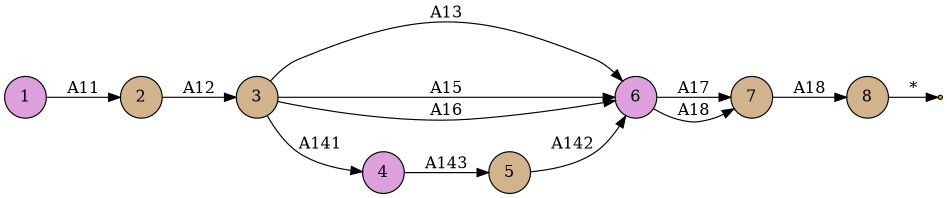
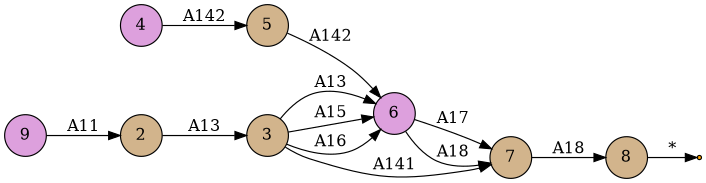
edge "2" -> "3": label "A12" -> "A13"
node "1": label "1" -> "9"
edge "3" -> "4": now "3" -> "7"
edge "4" -> "5": label "A143" -> "A142"
